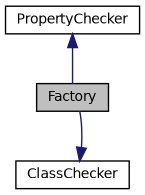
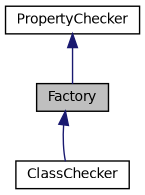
edge "Factory" -> "ClassChecker": reversed
